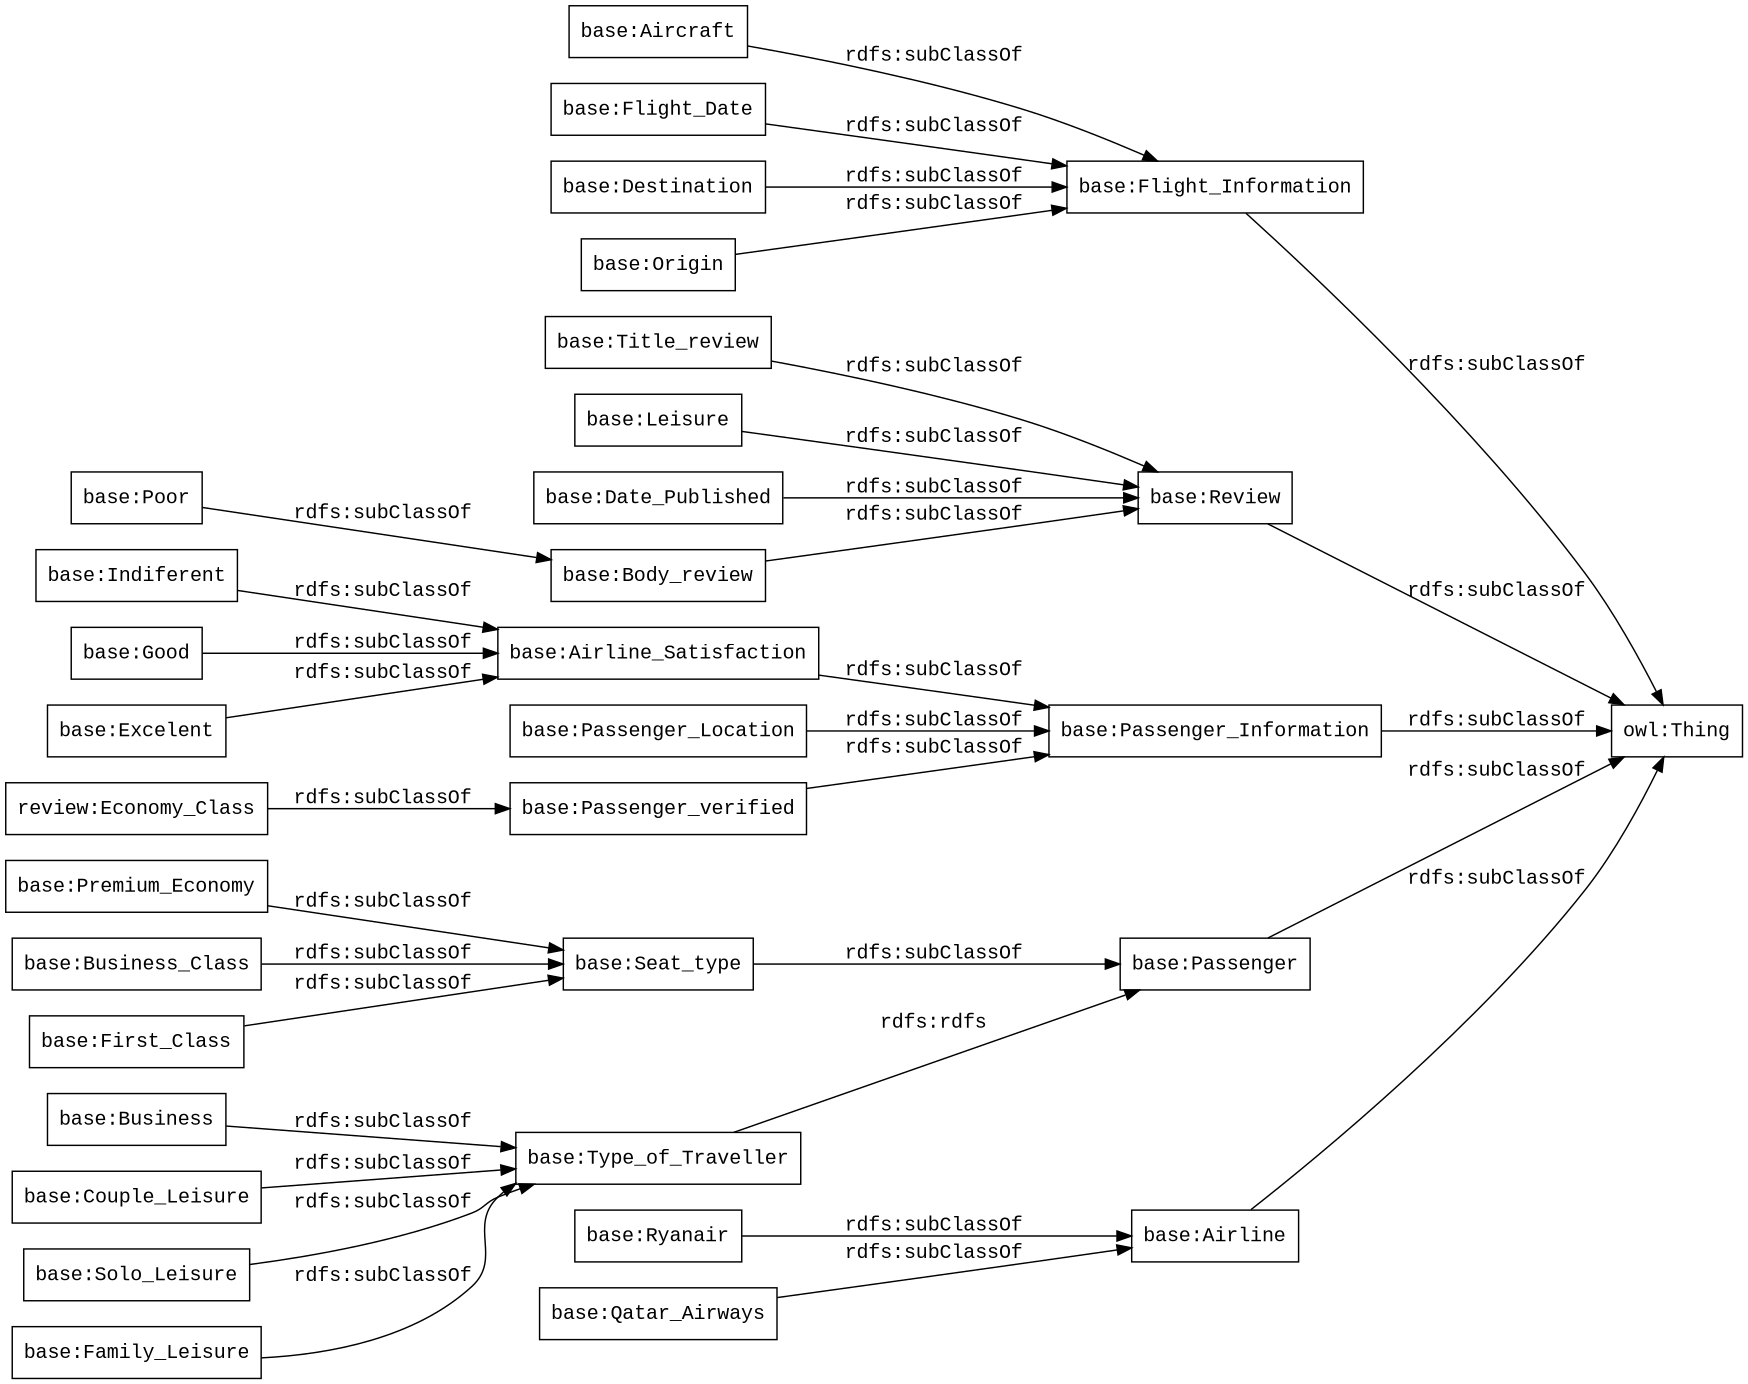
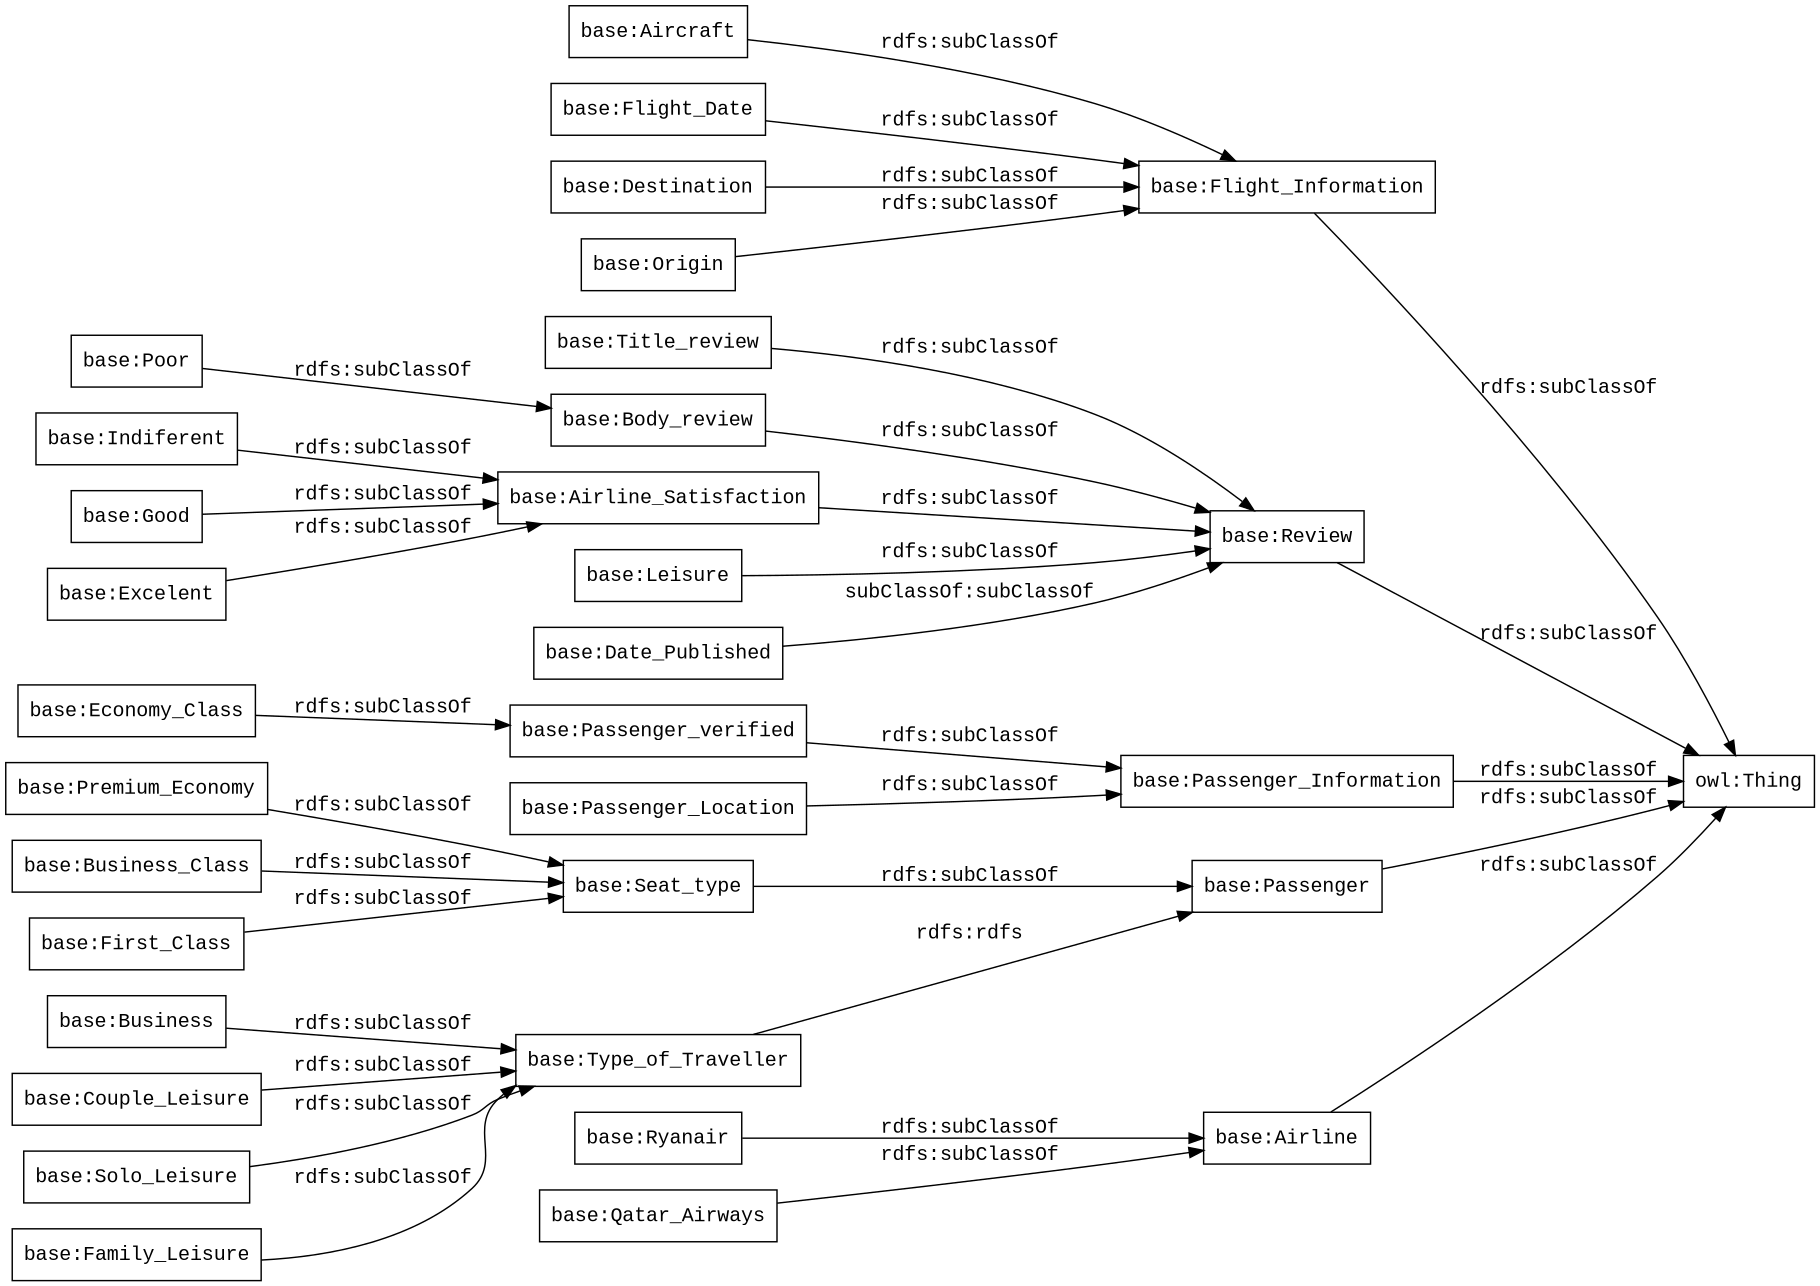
edge "base:Date_Published" -> "base:Review": label "rdfs:subClassOf" -> "subClassOf:subClassOf"
edge "base:Airline_Satisfaction" -> "base:Passenger_Information": now "base:Airline_Satisfaction" -> "base:Review"
node "review:Economy_Class": label "review:Economy_Class" -> "base:Economy_Class"
